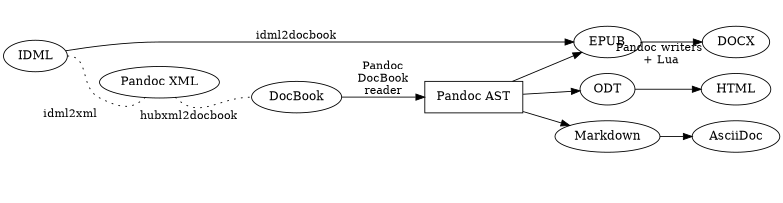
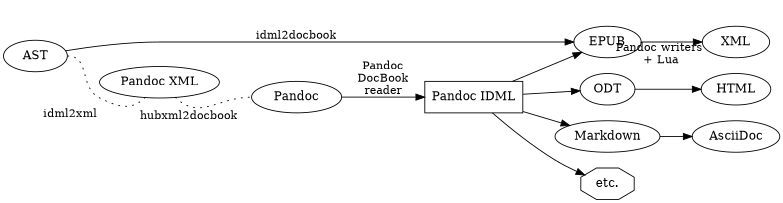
node "DOCX": label "DOCX" -> "XML"
node "IDML": label "IDML" -> "AST"
node "DocBook": label "DocBook" -> "Pandoc"
node "Pandoc AST": label "Pandoc AST" -> "Pandoc IDML"
node "etc.": added
